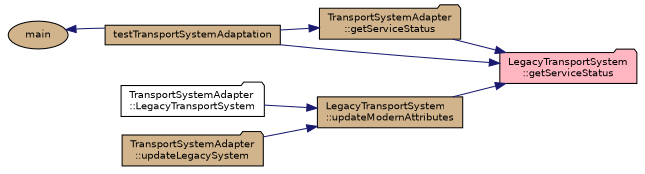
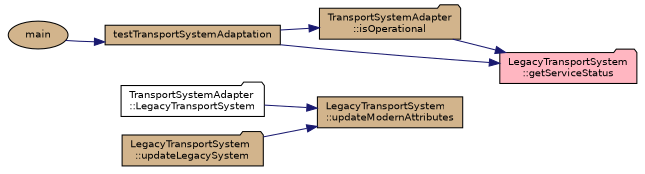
node "TransportSystemAdapter ::getServiceStatus": label "TransportSystemAdapter ::getServiceStatus" -> "TransportSystemAdapter ::isOperational"
edge "testTransportSystemAdaptation" -> "main": reversed
edge "LegacyTransportSystem ::updateModernAttributes" -> "LegacyTransportSystem ::getServiceStatus": removed
node "TransportSystemAdapter ::updateLegacySystem": label "TransportSystemAdapter ::updateLegacySystem" -> "LegacyTransportSystem ::updateLegacySystem"
